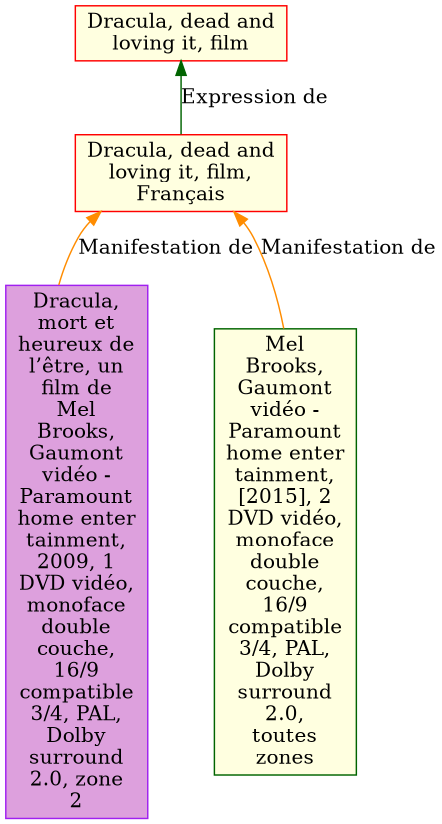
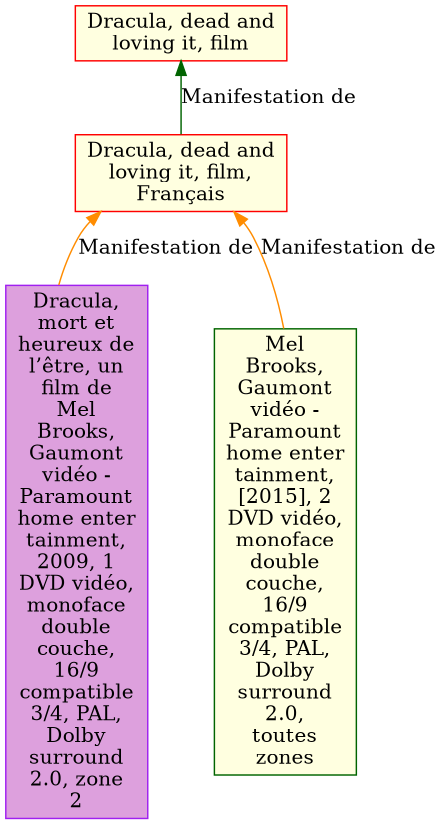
edge "Dracula, dead and loving it, film, Français" -> "Dracula, dead and loving it, film": label "Expression de" -> "Manifestation de"
